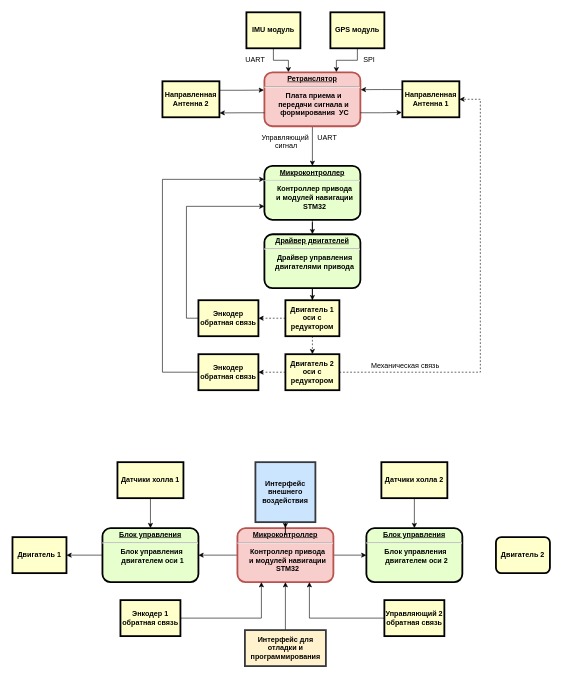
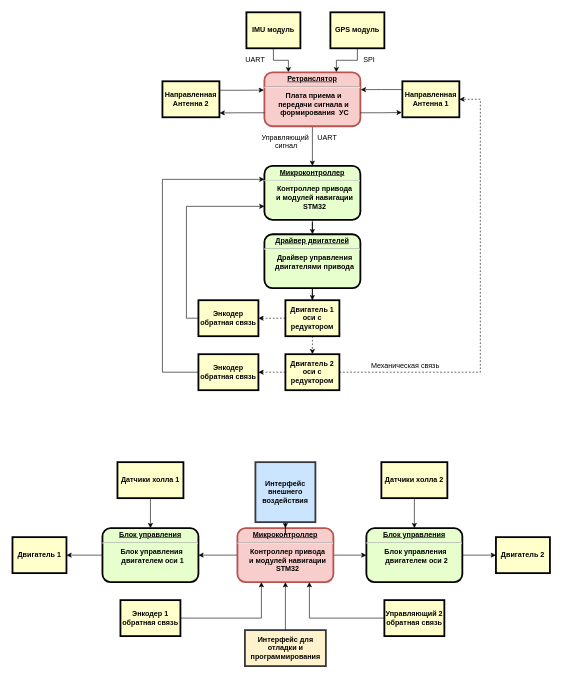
edge "Блок управления Блок управления двигателем оси 2" -> "Двигатель 2": added
node "Двигатель 2": shape rounded rectangle -> rectangle
